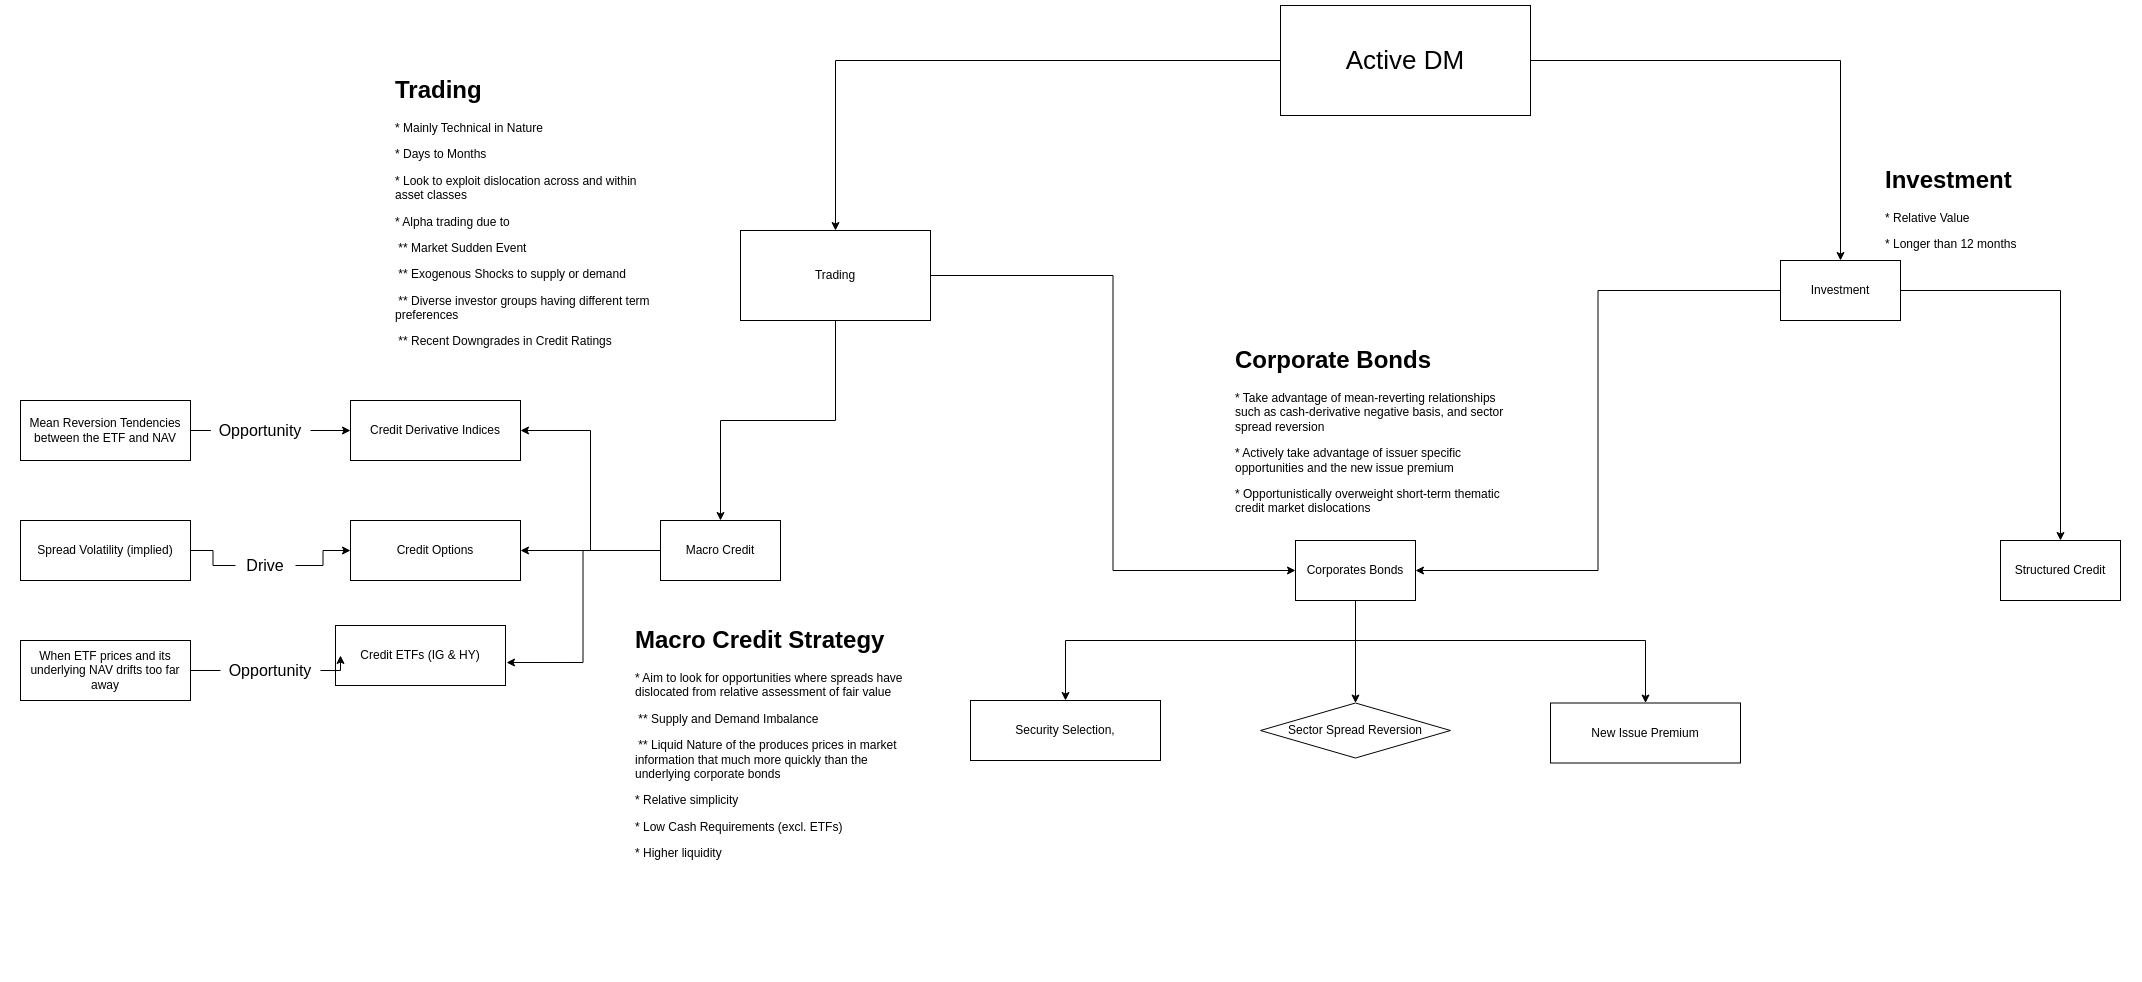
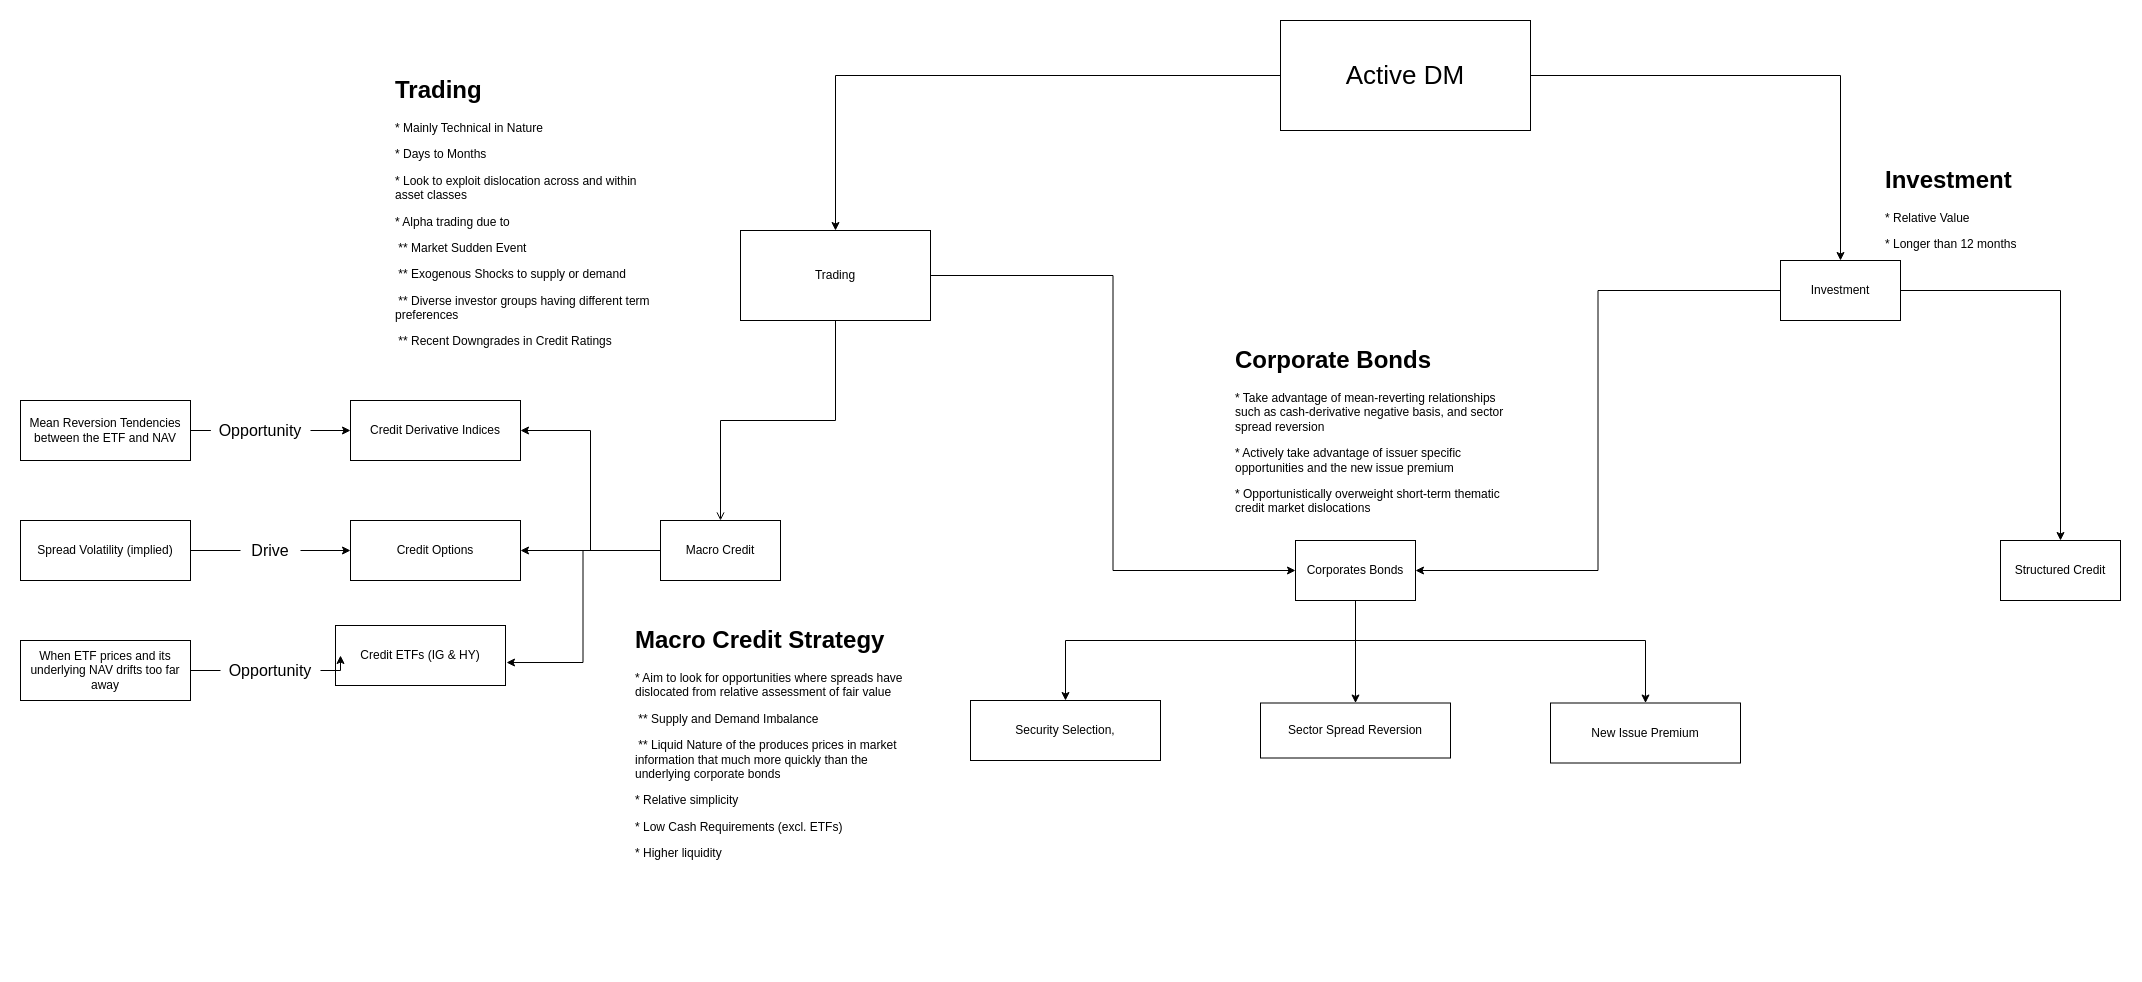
node "Active DM": moved (1406, 61) -> (1406, 76)
edge "Trading" -> "Macro Credit": arrowhead classic -> open
node "Drive": moved (266, 566) -> (271, 551)
node "Sector Spread Reversion": shape diamond -> rectangle
